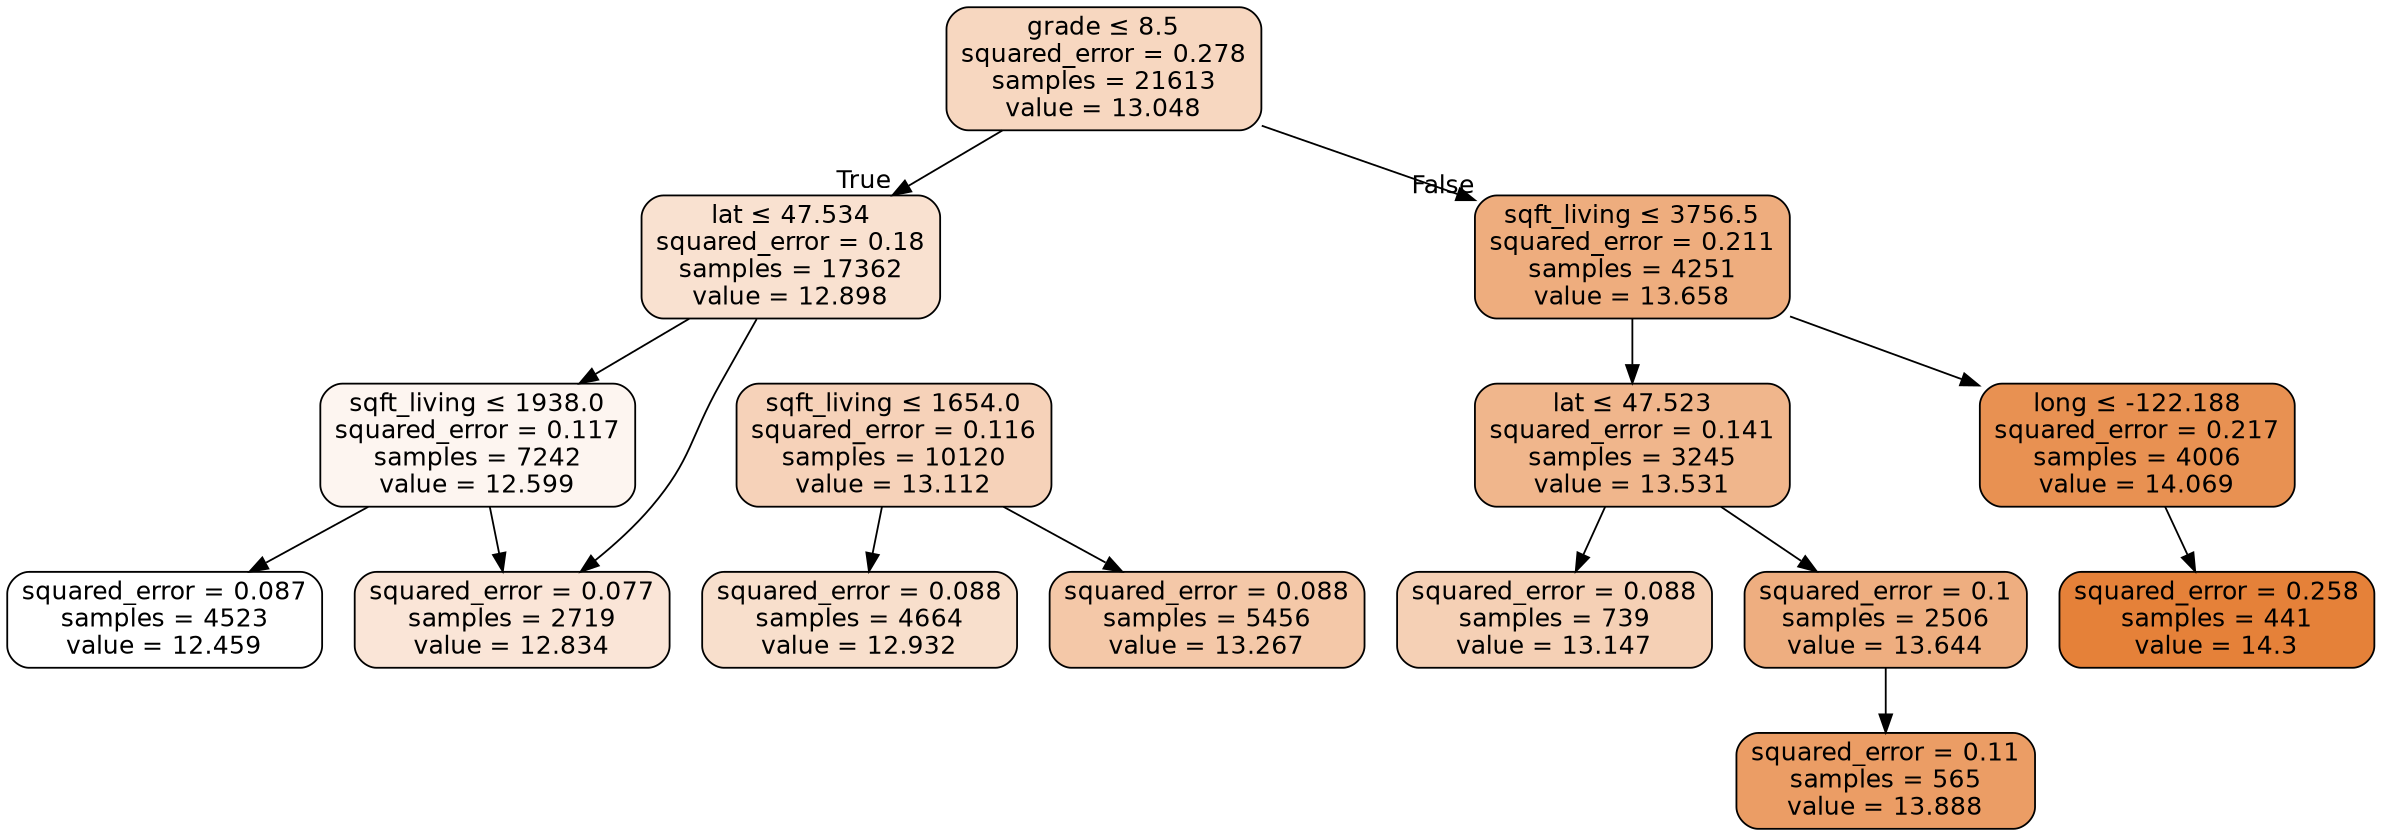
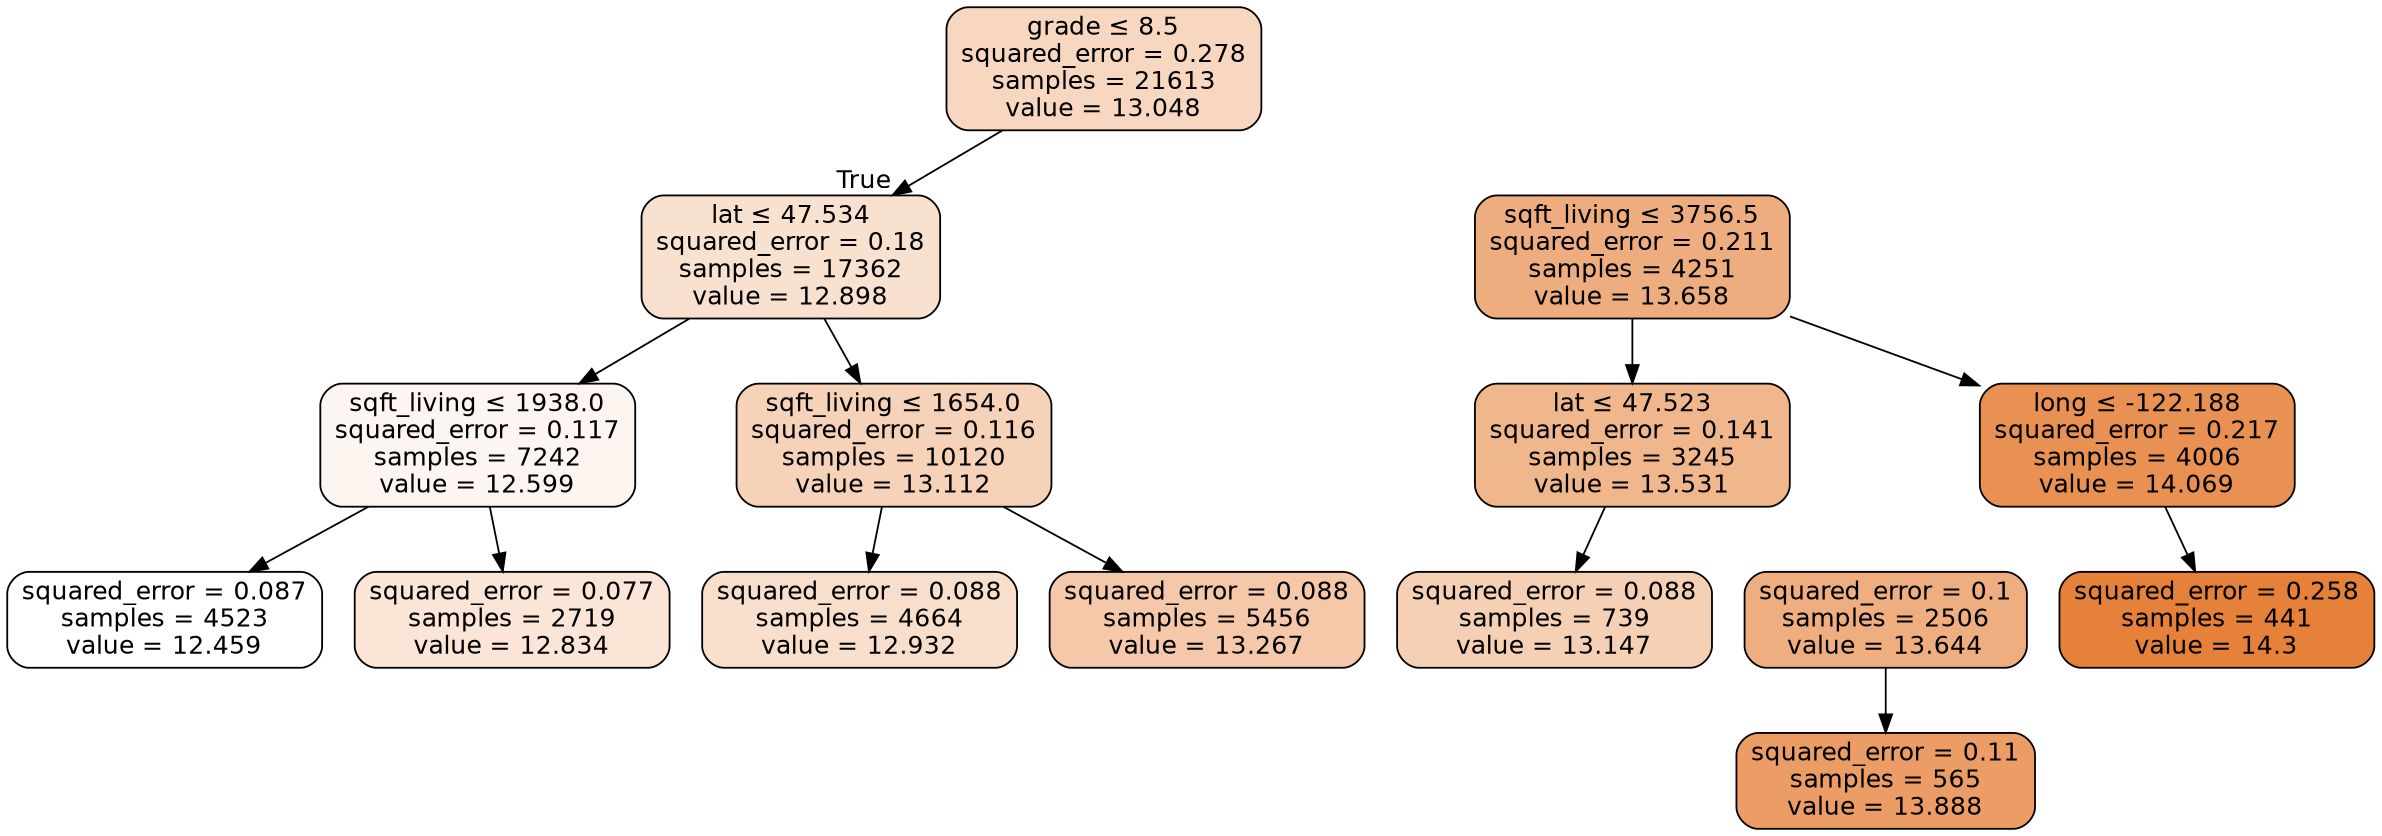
edge "grade ≤ 8.5" -> "sqft_living ≤ 3756.5": removed
edge "lat ≤ 47.534" -> "squared_error = 0.077": now "lat ≤ 47.534" -> "sqft_living ≤ 1654.0"
edge "lat ≤ 47.523" -> "squared_error = 0.1": removed
